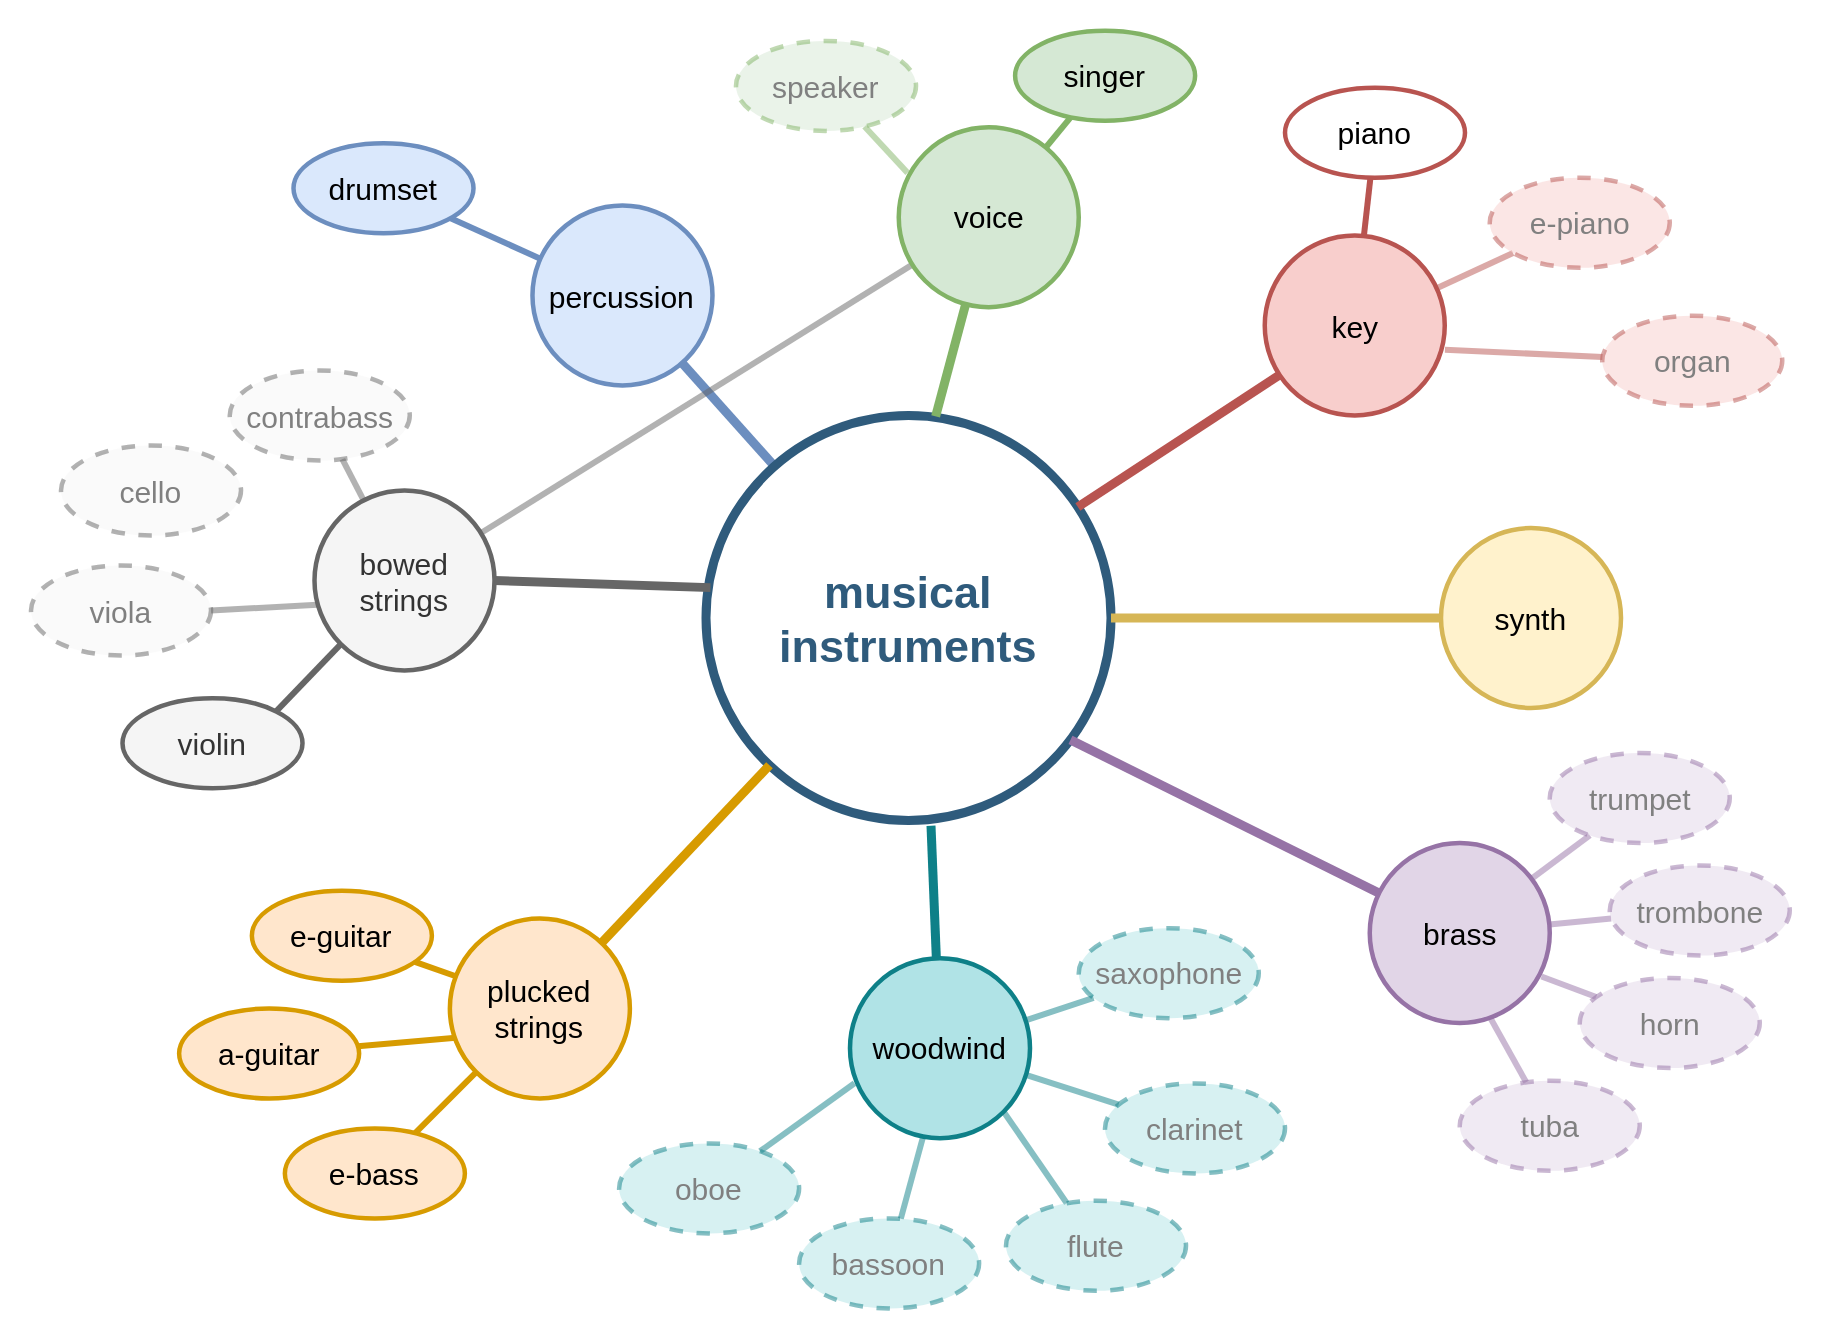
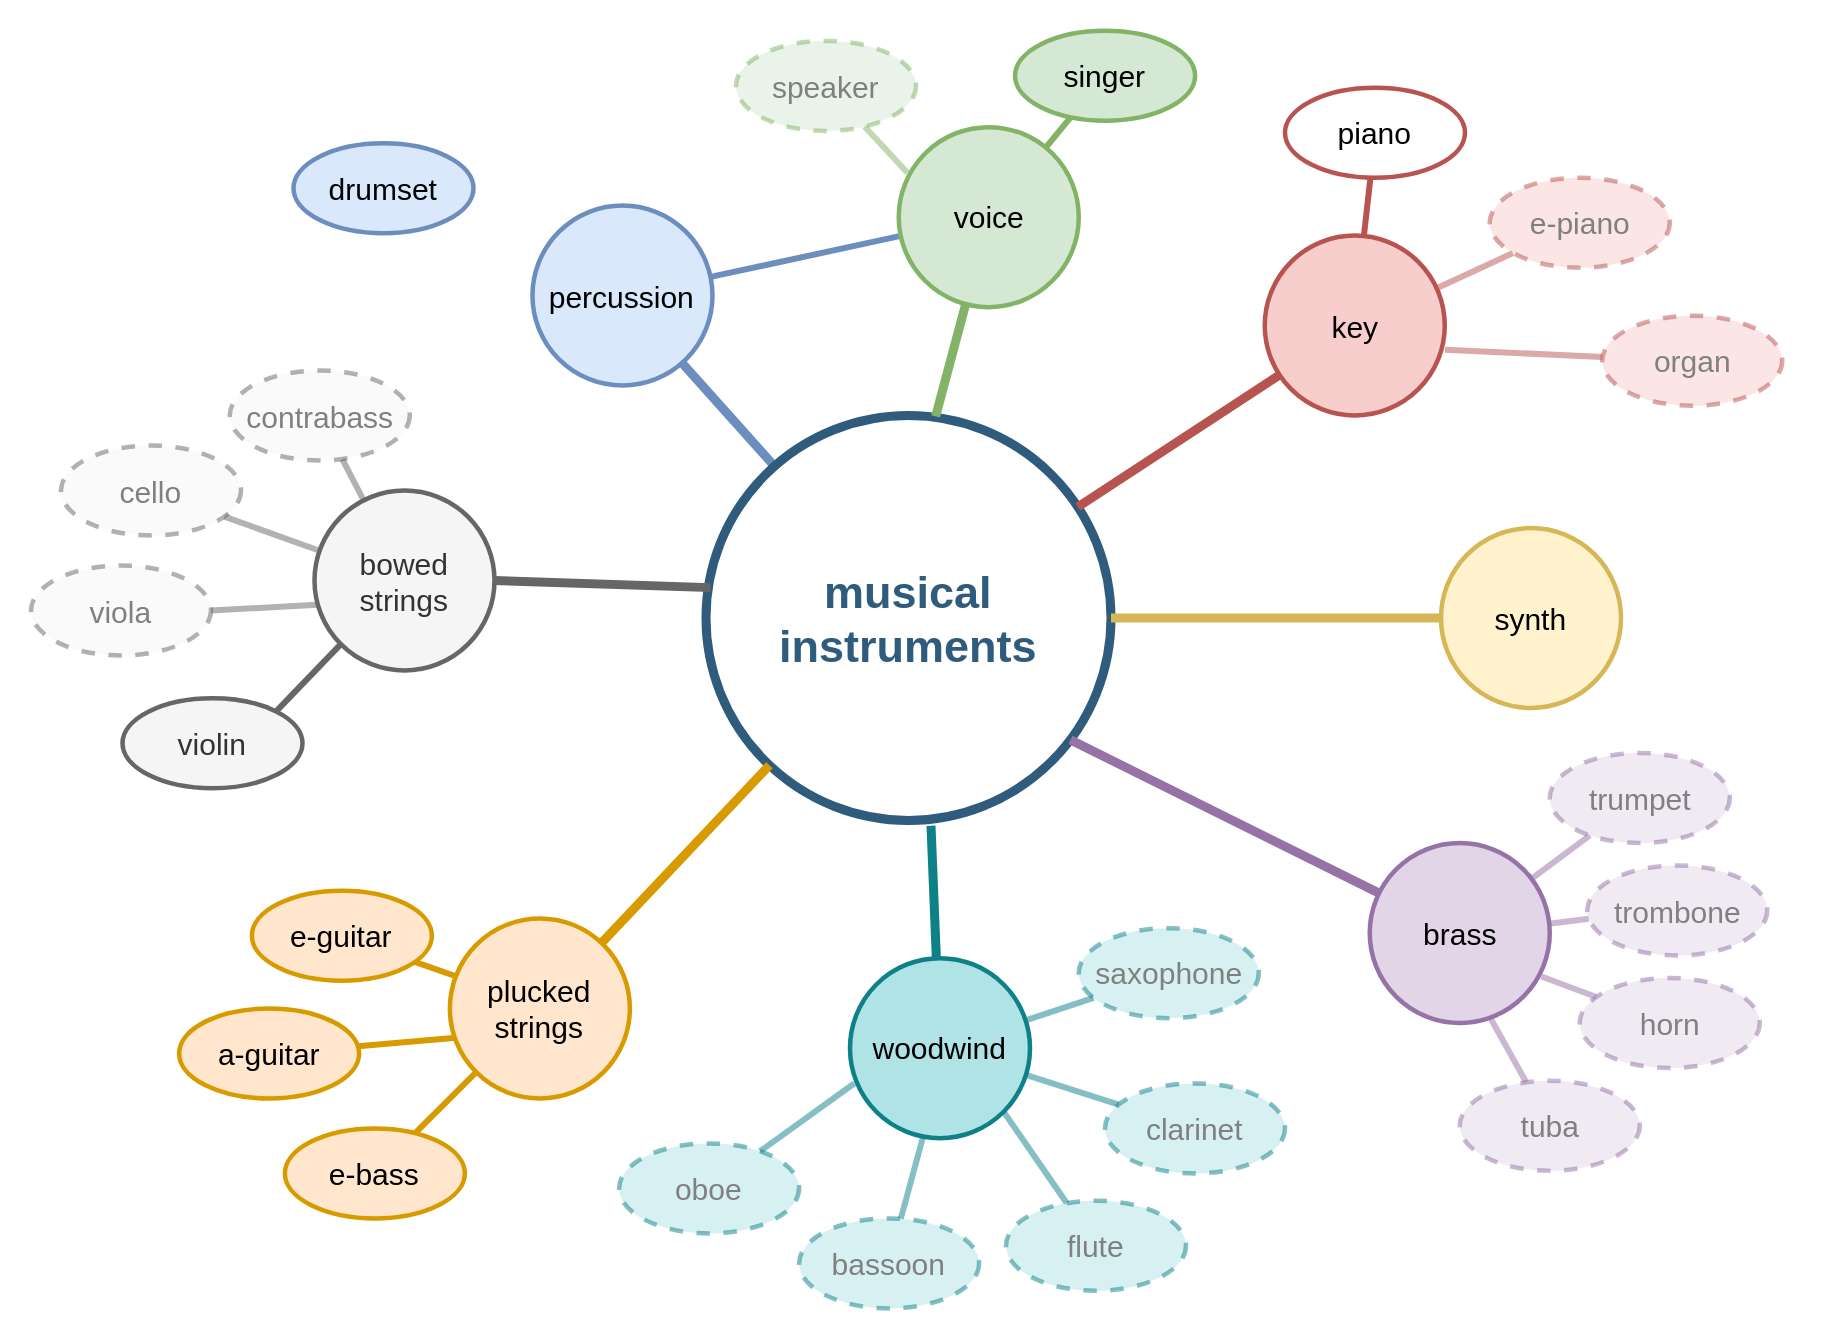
edge "drumset" -- "percussion": now "voice" -- "percussion"
edge "voice" -- "bowed strings": now "cello" -- "bowed strings"
node "trombone": moved (1700, 911) -> (1677, 911)
